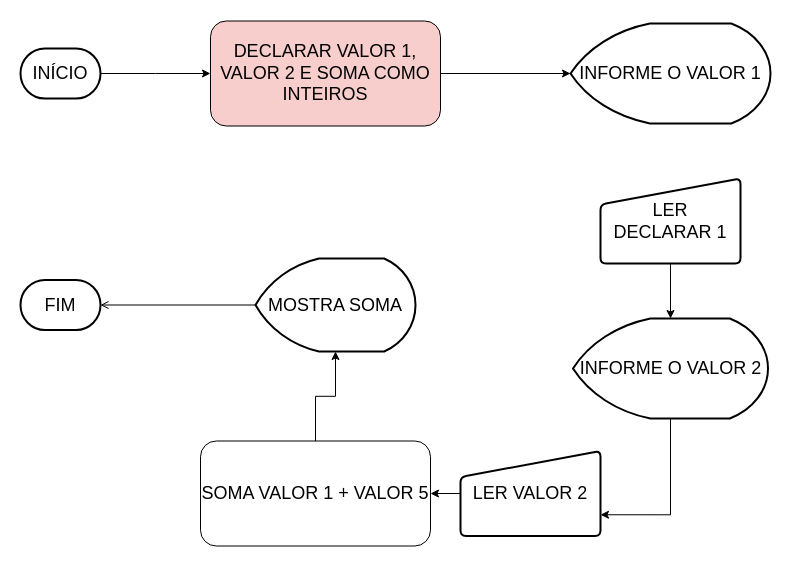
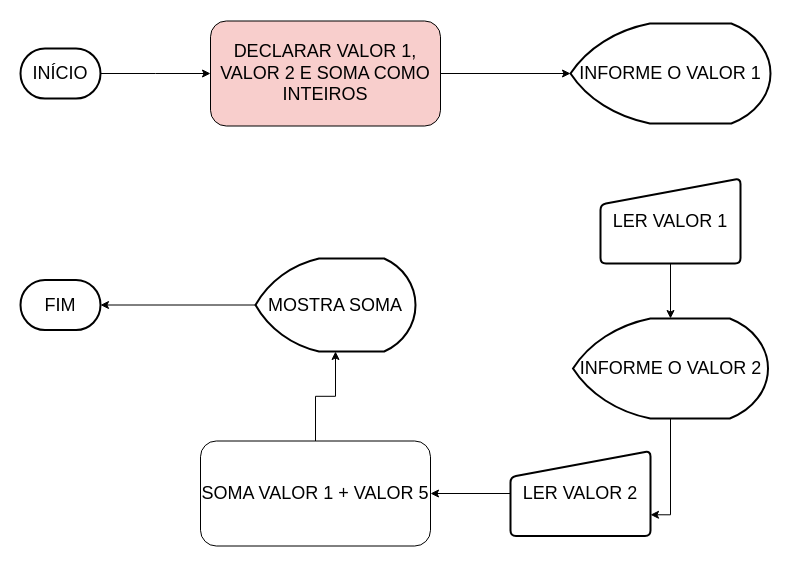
node "LER DECLARAR 1": label "LER DECLARAR 1" -> "LER VALOR 1"
edge "MOSTRA SOMA" -> "FIM": arrowhead open -> classic
node "LER VALOR 2": moved (531, 494) -> (581, 494)
